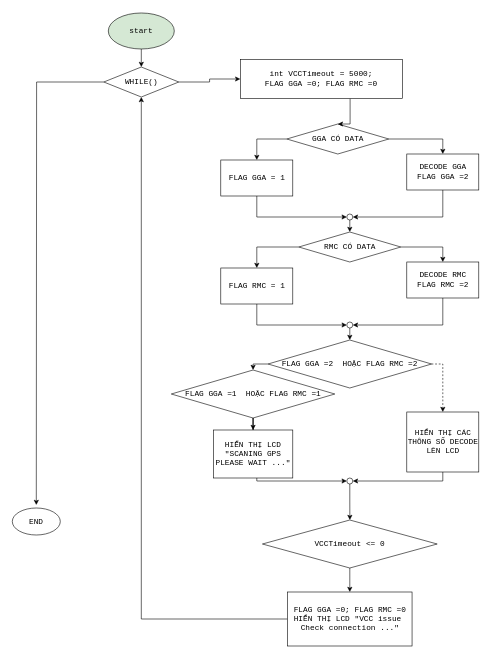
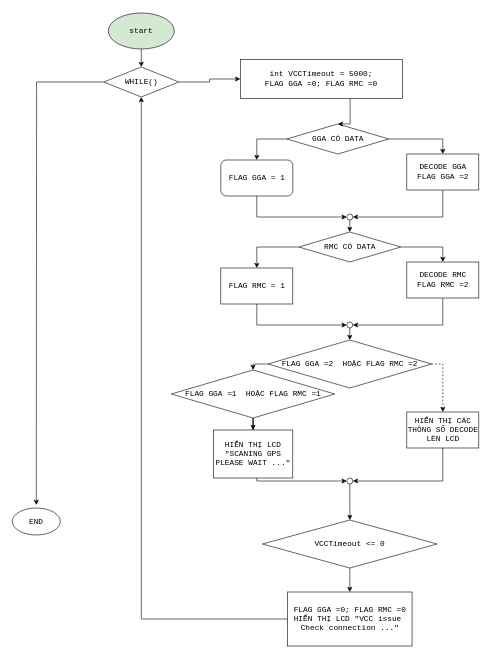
node "FLAG GGA = 1": shape rectangle -> rounded rectangle
node "HIỂN THỊ CÁC THÔNG SỐ DECODE LÊN LCD": size 72x60 -> 72x36
